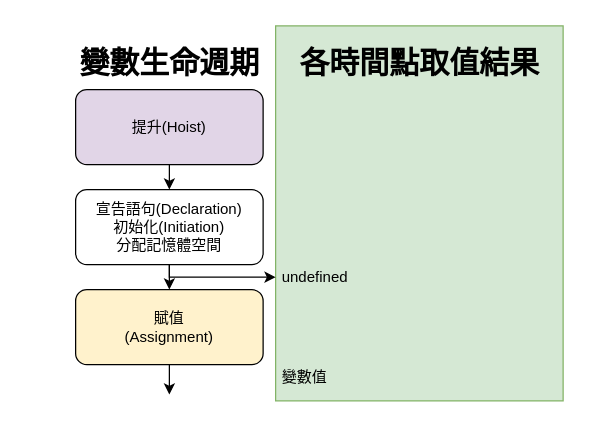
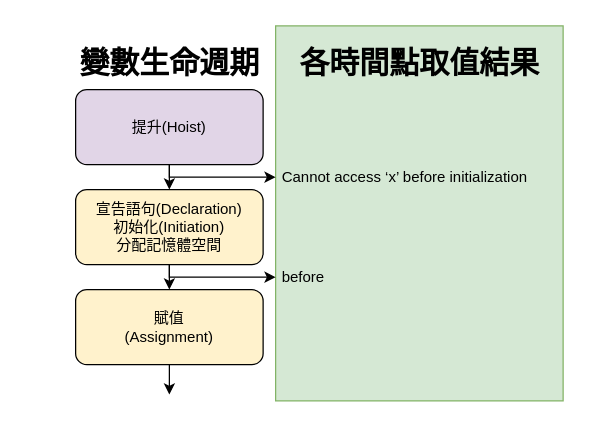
edge "提升(Hoist)" -> "Cannot access ‘x’ before initialization": added
node "Cannot access ‘x’ before initialization": added
node "宣告語句(Declaration) 初始化(Initiation) 分配記憶體空間": fillcolor #ffffff -> #fff2cc
node "undefined": label "undefined" -> "before"
node "變數值": removed
